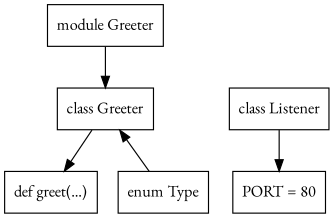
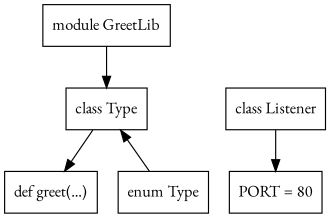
node "module Greeter": label "module Greeter" -> "module GreetLib"
node "class Greeter": label "class Greeter" -> "class Type"
